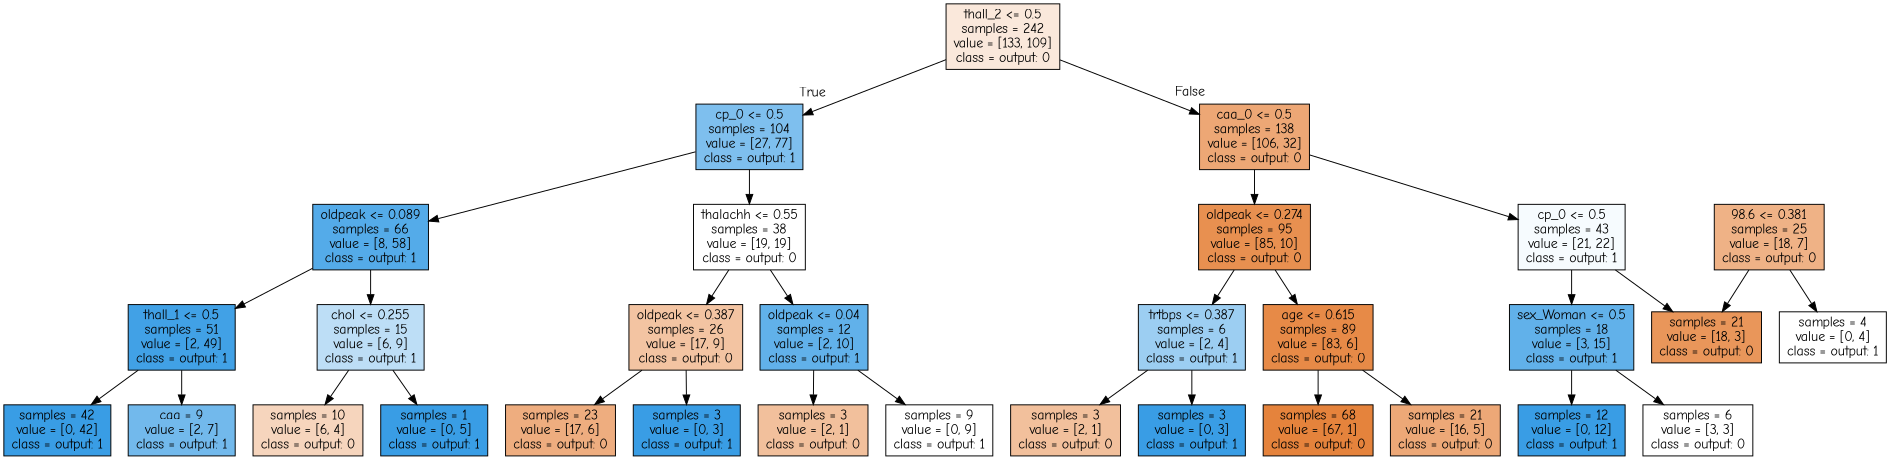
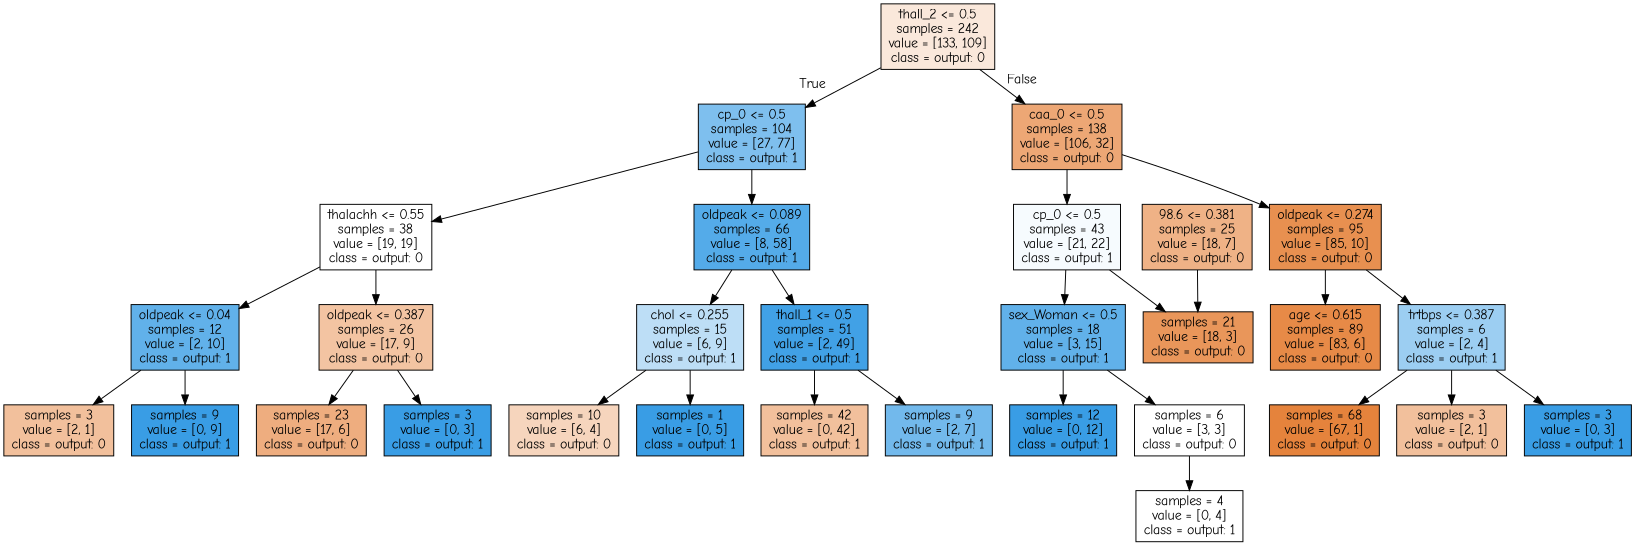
edge "98.6 <= 0.381 samples = 25 value = [18, 7] class = output: 0" -> "samples = 4 value = [0, 4] class = output: 1": now "samples = 6 value = [3, 3] class = output: 0" -> "samples = 4 value = [0, 4] class = output: 1"
edge "age <= 0.615 samples = 89 value = [83, 6] class = output: 0" -> "samples = 68 value = [67, 1] class = output: 0": now "trtbps <= 0.387 samples = 6 value = [2, 4] class = output: 1" -> "samples = 68 value = [67, 1] class = output: 0"
node "samples = 42 value = [0, 42] class = output: 1": fillcolor #399de5 -> #f2c09c
node "caa = 9 value = [2, 7] class = output: 1": label "caa = 9 value = [2, 7] class = output: 1" -> "samples = 9 value = [2, 7] class = output: 1"
node "samples = 9 value = [0, 9] class = output: 1": fillcolor #ffffff -> #399de5
node "samples = 21 value = [16, 5] class = output: 0": removed
